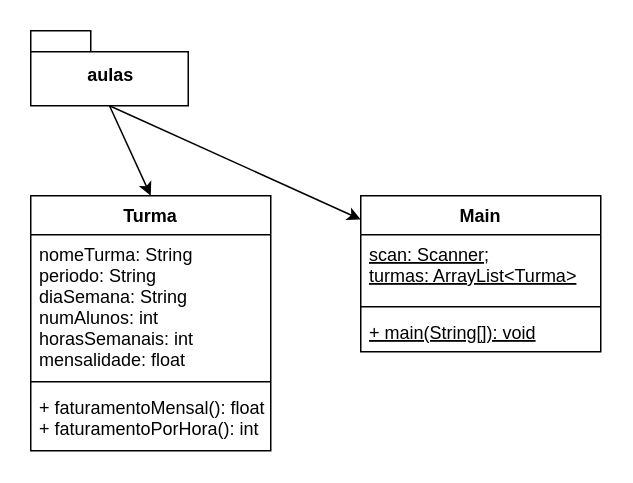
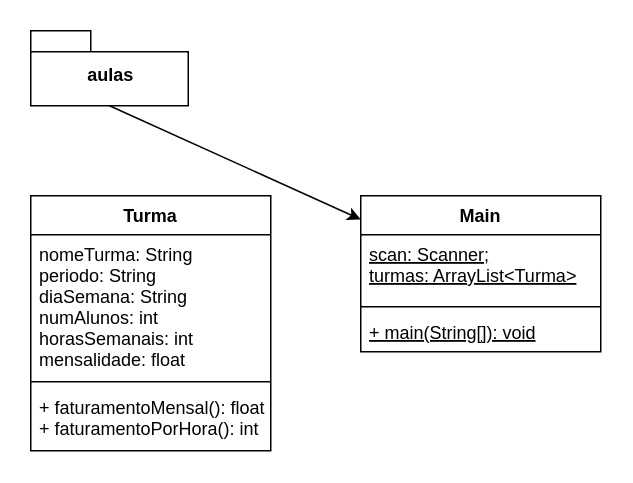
edge "aulas" -> "Turma": removed
